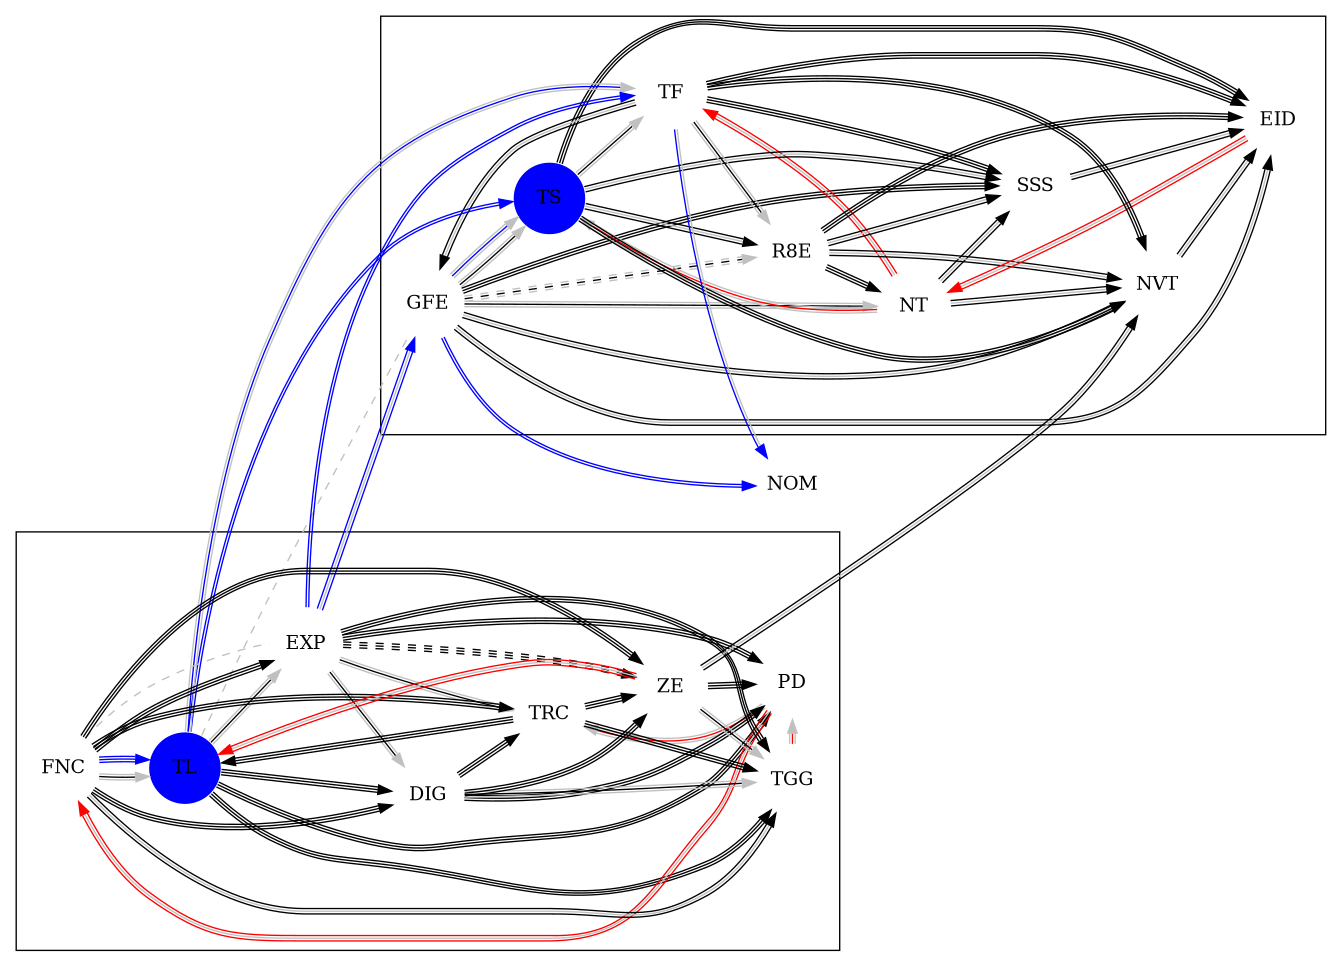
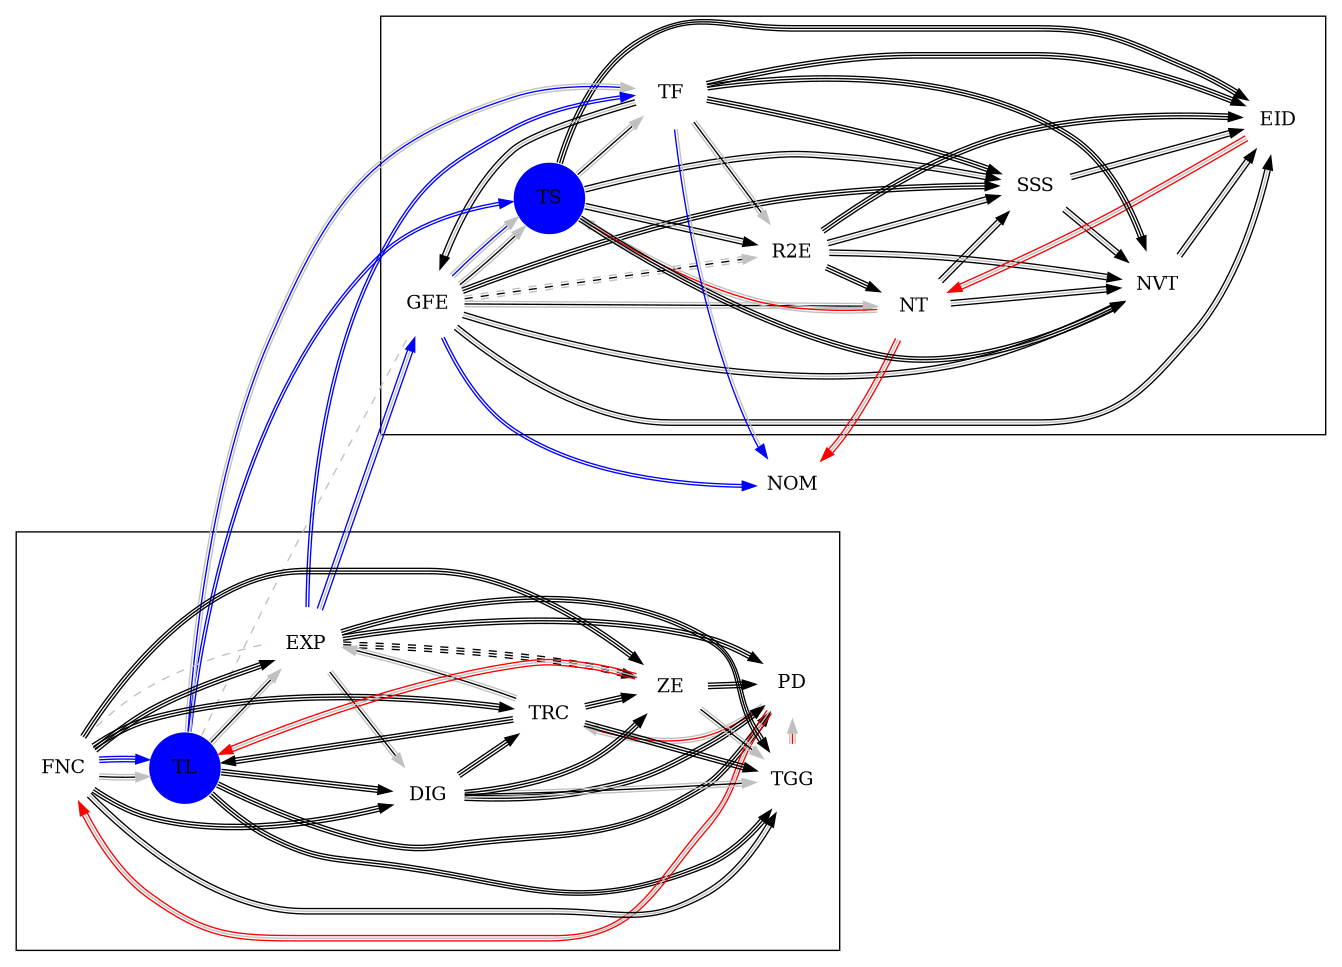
edge "NT" -> "TF": now "NT" -> "NOM"
node "R8E": label "R8E" -> "R2E"
edge "ZE" -> "NVT": now "SSS" -> "NVT"
edge "EXP" -> "TRC": reversed
